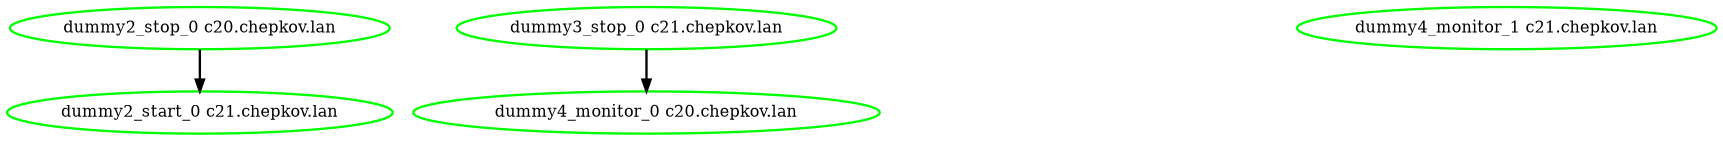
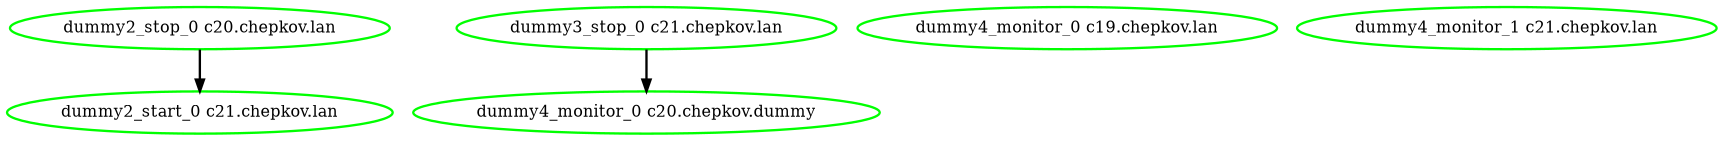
node "dummy4_monitor_0 c19.chepkov.lan": added
node "dummy4_monitor_0 c20.chepkov.lan": label "dummy4_monitor_0 c20.chepkov.lan" -> "dummy4_monitor_0 c20.chepkov.dummy"
